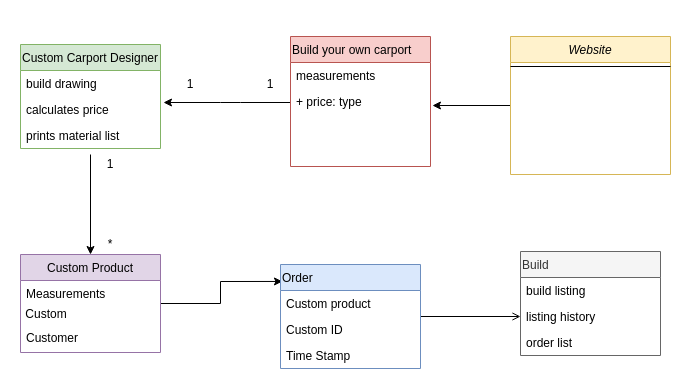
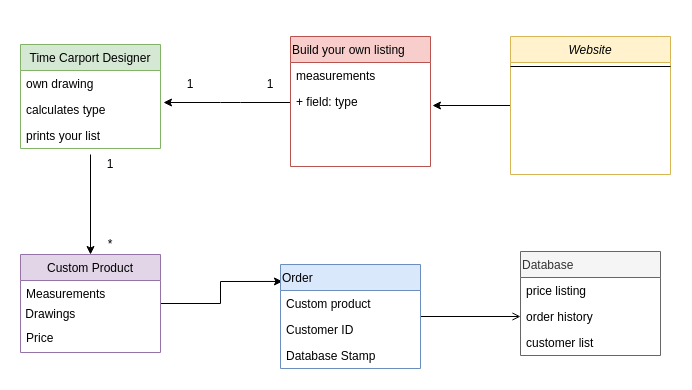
node "Build your own carport": label "Build your own carport" -> "Build your own listing"
node "Custom Carport Designer": label "Custom Carport Designer" -> "Time Carport Designer"
node "build drawing": label "build drawing" -> "own drawing"
node "+ price: type": label "+ price: type" -> "+ field: type"
node "calculates price": label "calculates price" -> "calculates type"
node "prints material list": label "prints material list" -> "prints your list"
node "Build": label "Build" -> "Database"
node "build listing": label "build listing" -> "price listing"
node "Custom": label "Custom" -> "Drawings"
node "listing history": label "listing history" -> "order history"
node "Custom ID": label "Custom ID" -> "Customer ID"
node "Customer": label "Customer" -> "Price"
node "order list": label "order list" -> "customer list"
node "Time Stamp": label "Time Stamp" -> "Database Stamp"
